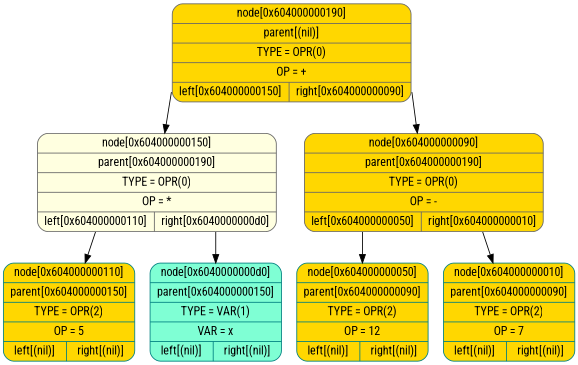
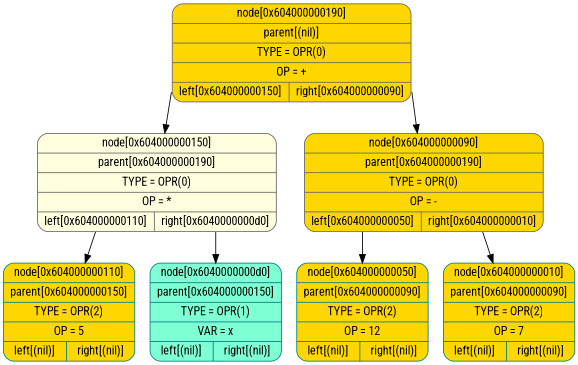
node "node[0x6040000000d0]": text "TYPE = VAR(1)" -> "TYPE = OPR(1)"
